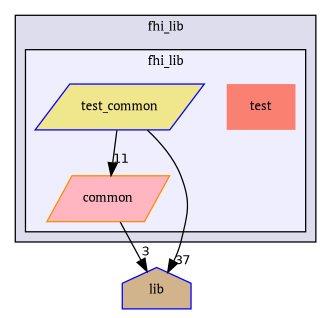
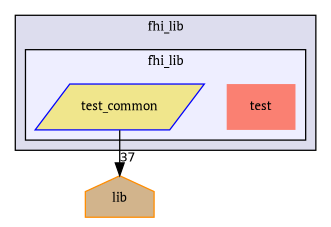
node "common": removed
node "lib": color blue -> darkorange
